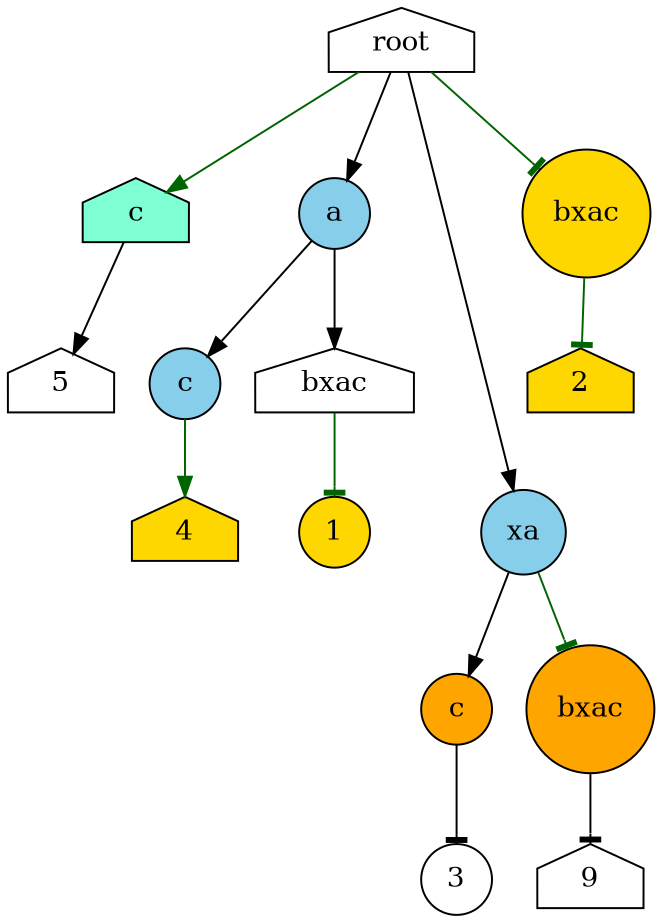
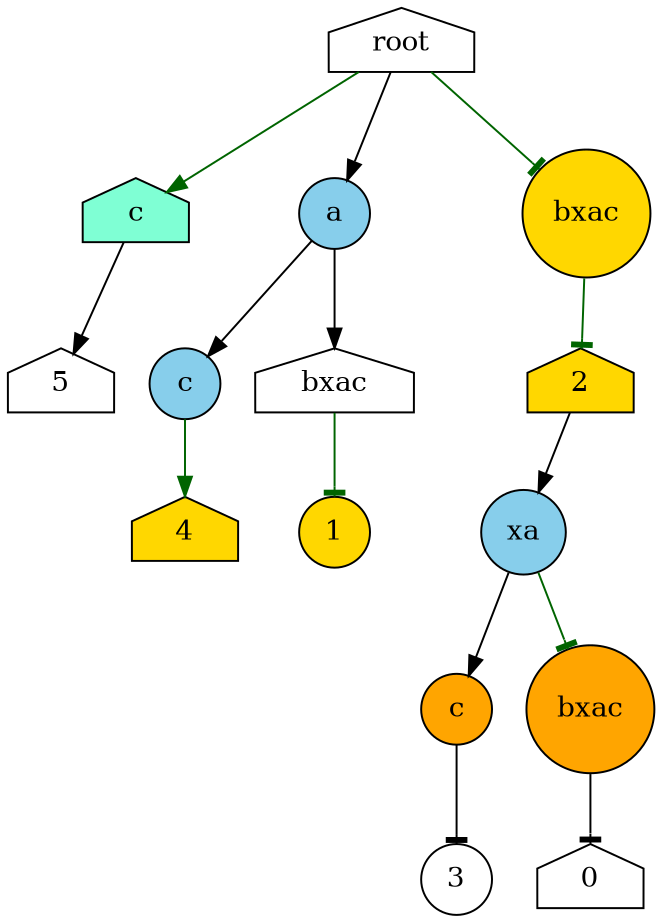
edge "root" -> "xa": now "2" -> "xa"
node "9": label "9" -> "0"
